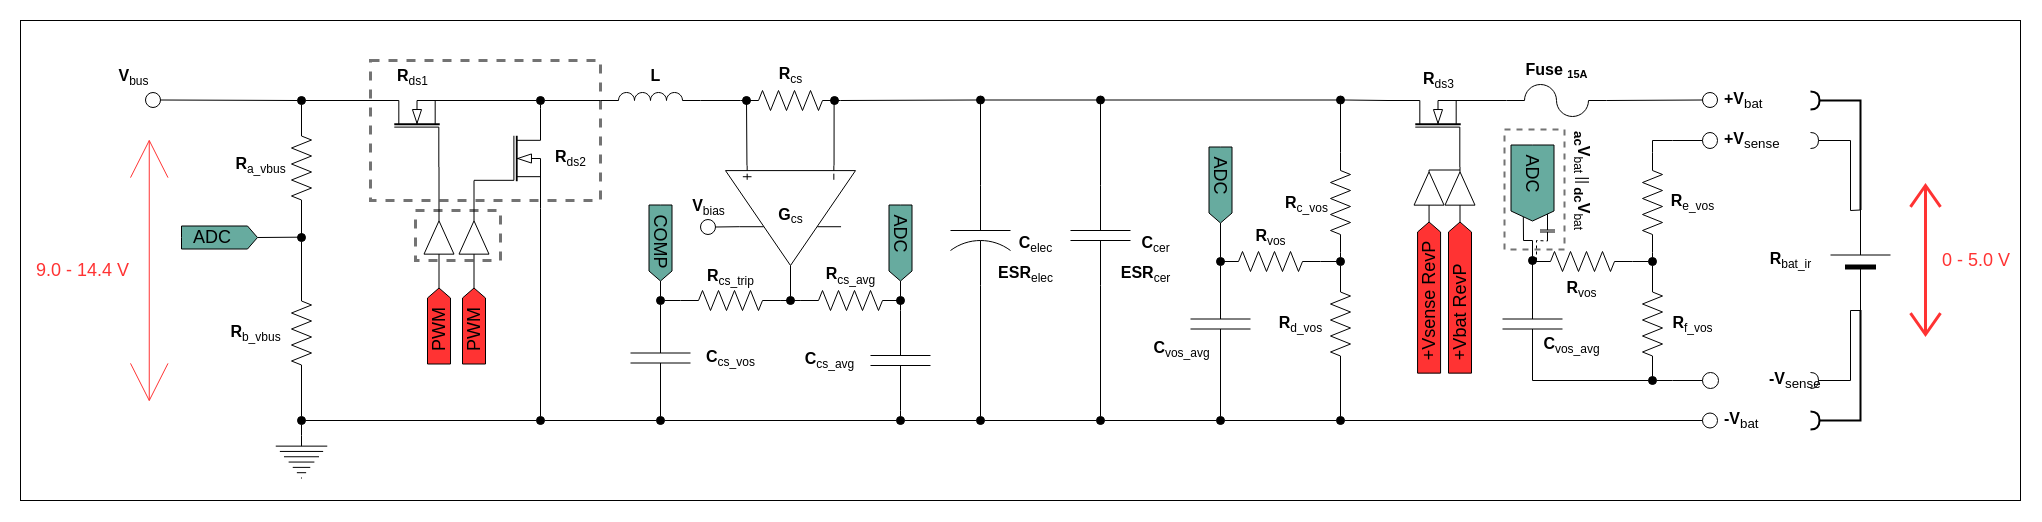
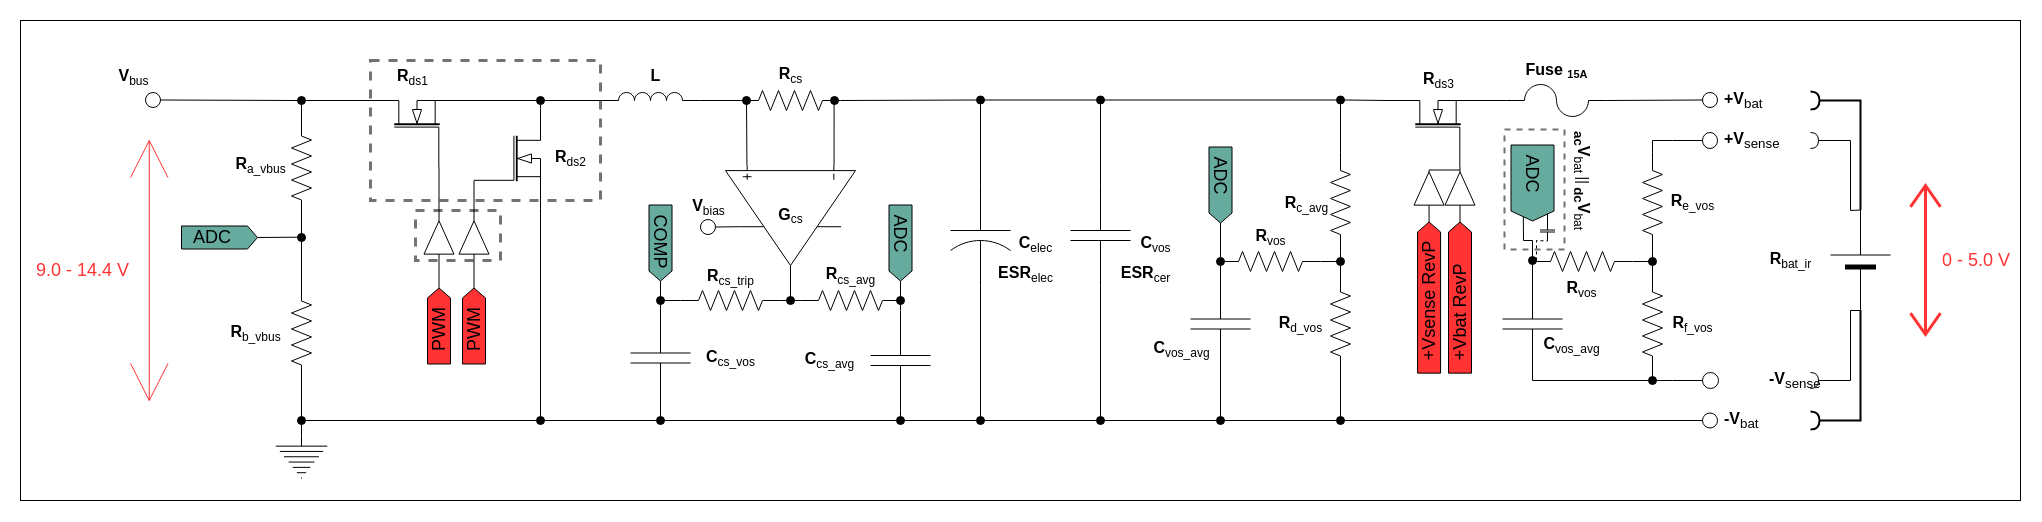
node "Rc_vos": label "Rc_vos" -> "Rc_avg"
node "Ccer": label "Ccer" -> "Cvos"
